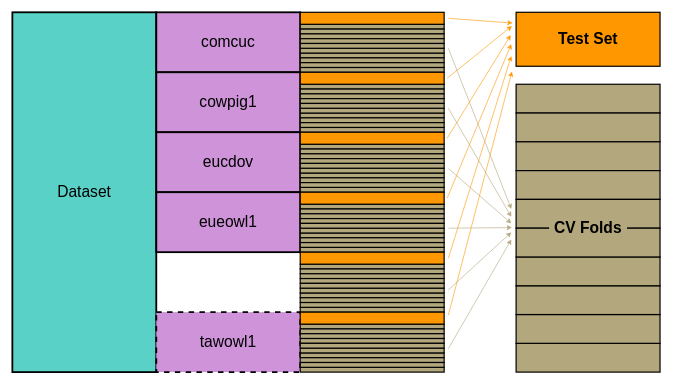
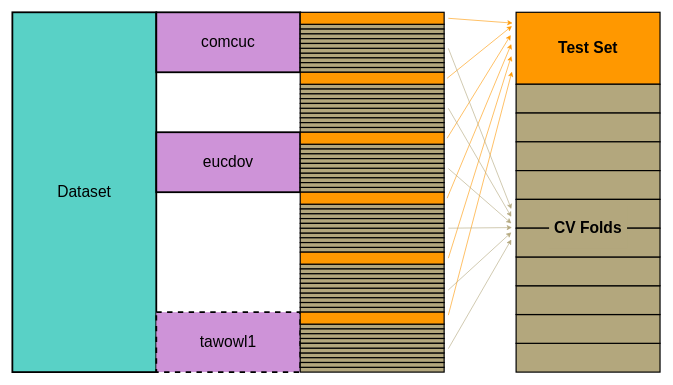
node "Test Set": size 144x54 -> 144x72
node "cowpig1": removed
node "eueowl1": removed
